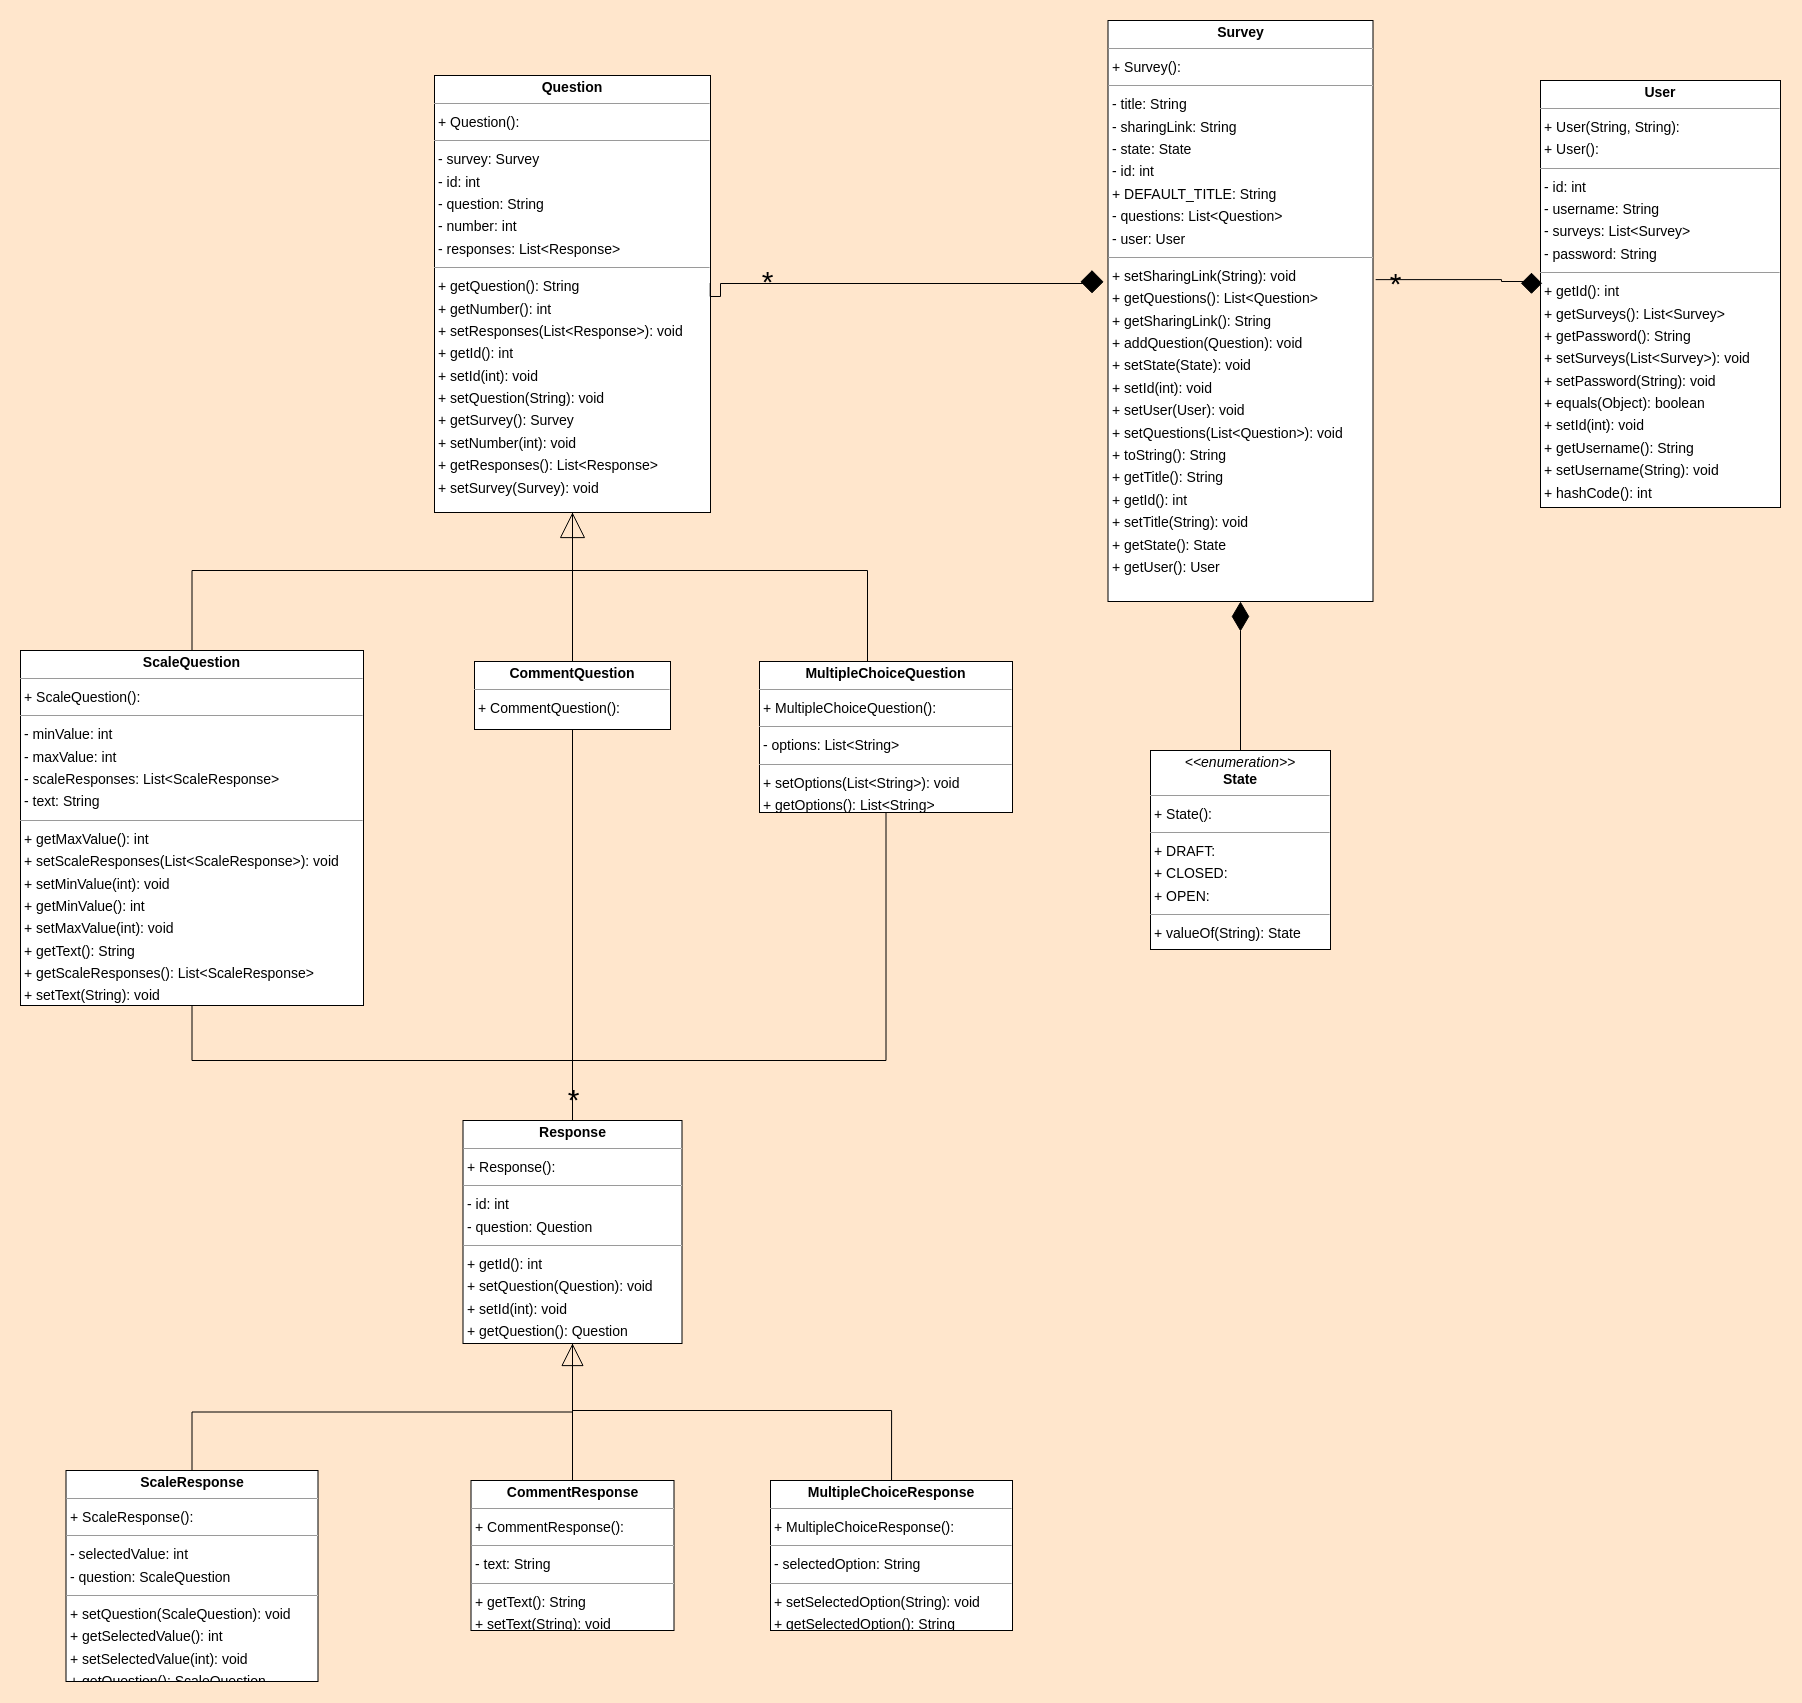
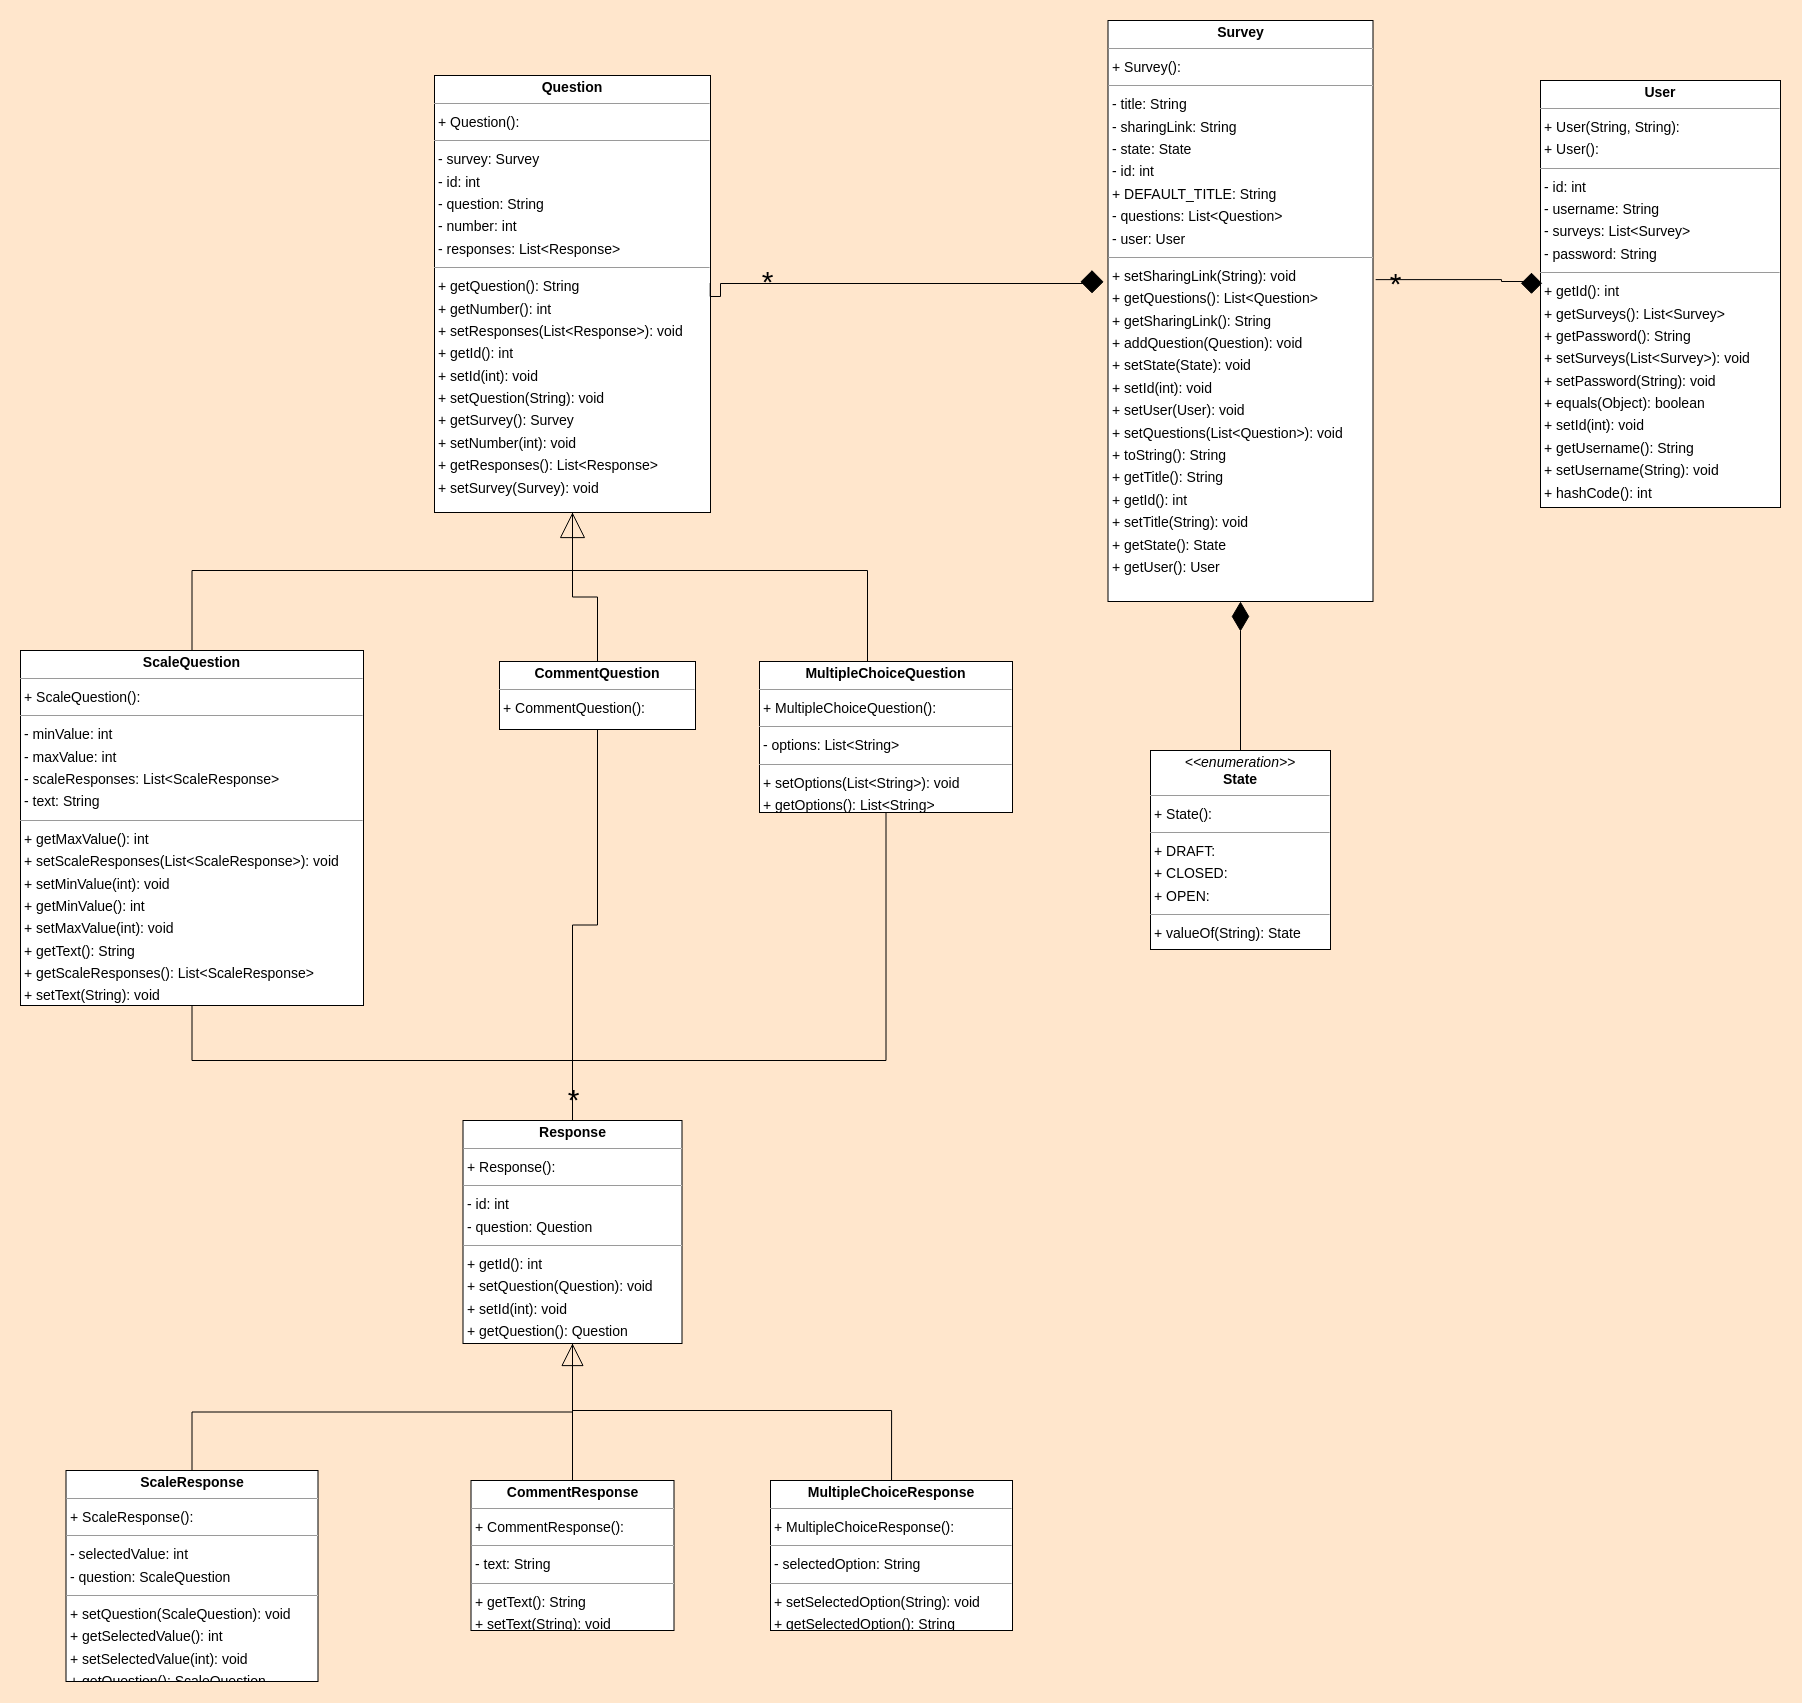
node "CommentQuestion + CommentQuestion():": moved (573, 696) -> (598, 696)
